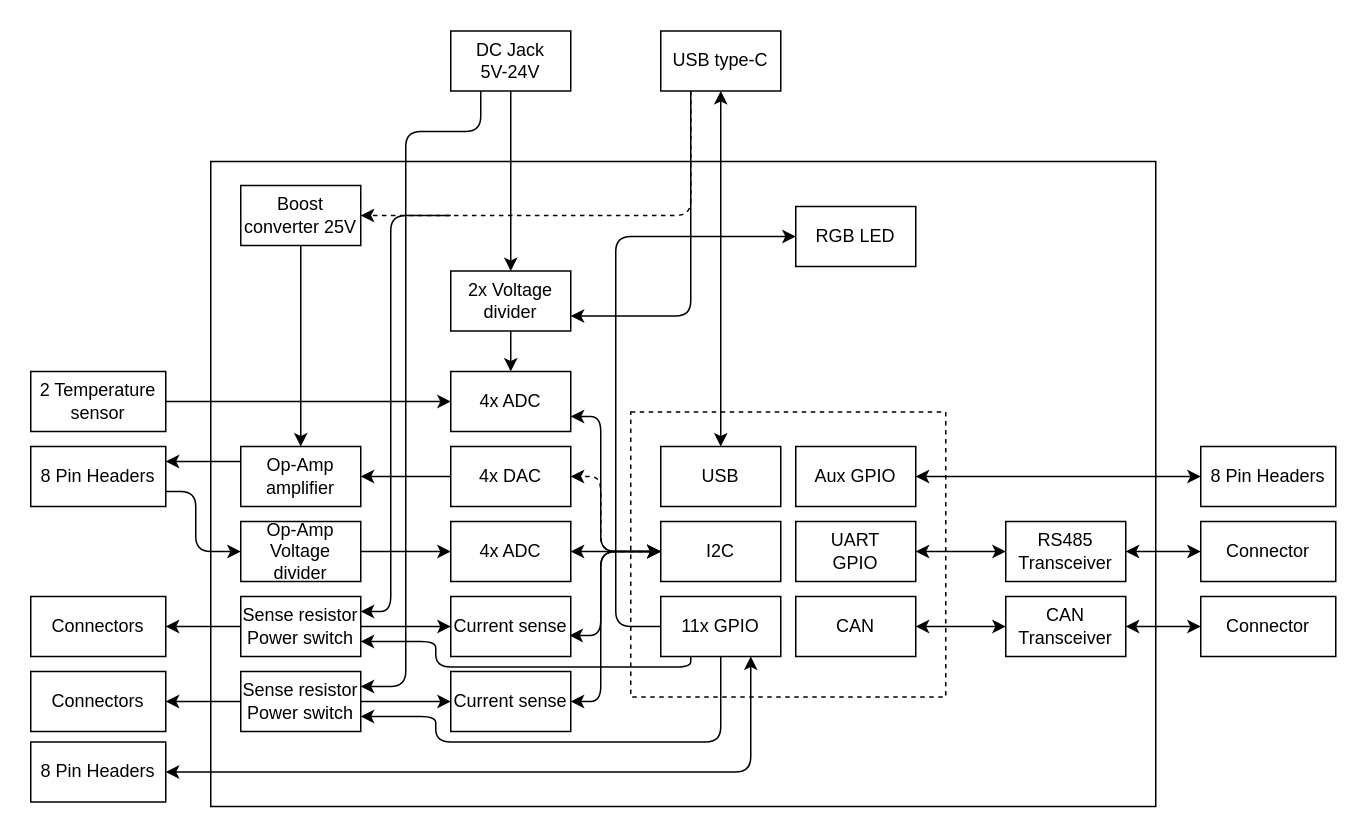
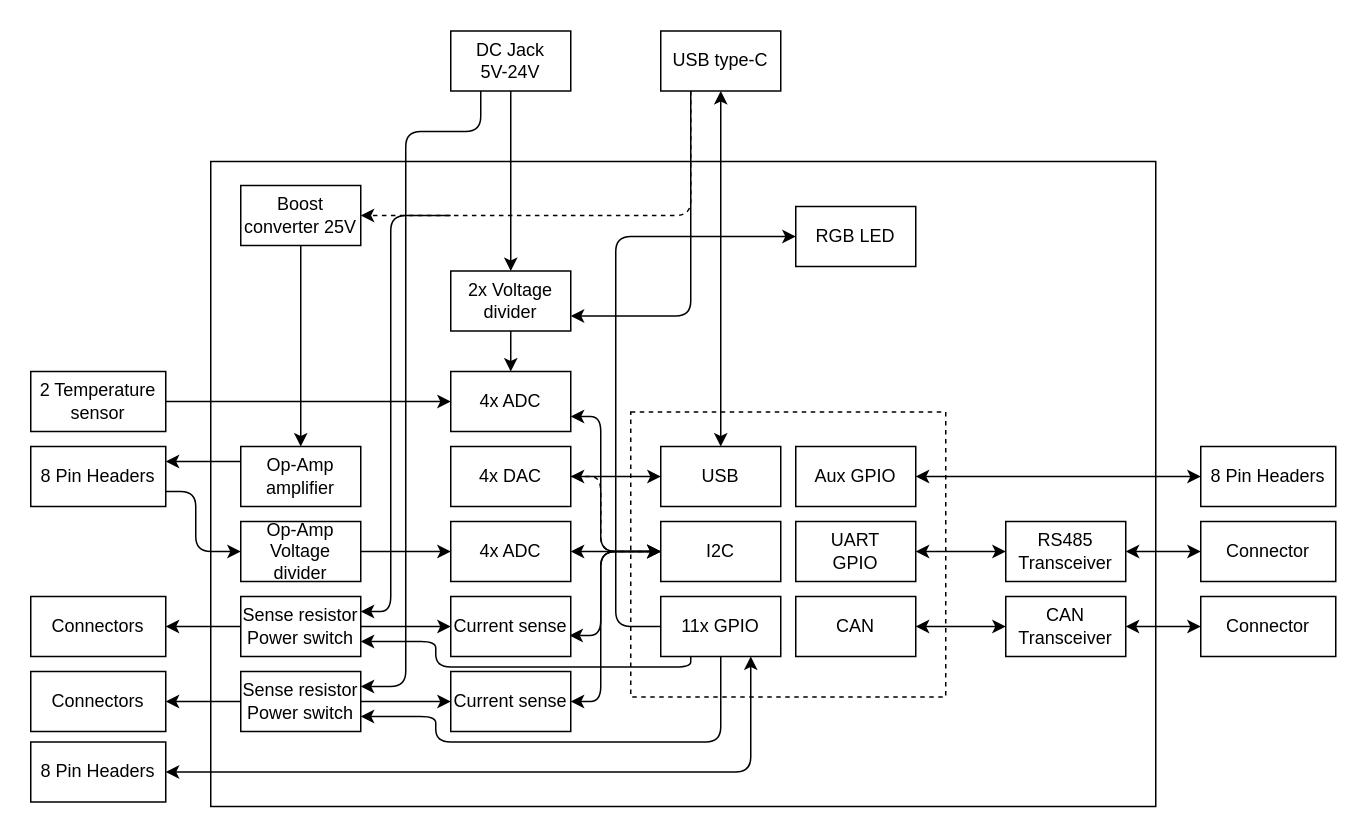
edge "4x DAC" -> "Op-Amp amplifier": now "4x DAC" -> "USB"
